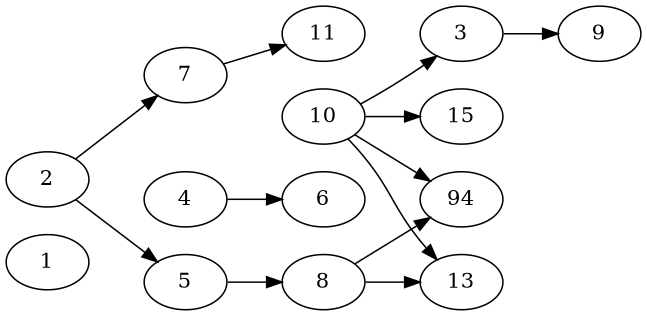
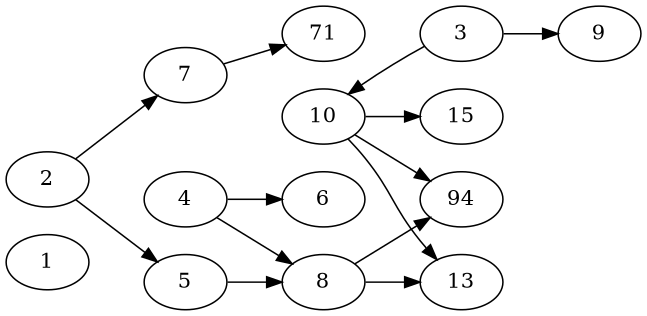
node "11": label "11" -> "71"
edge "10" -> "3": reversed
edge "4" -> "8": added
